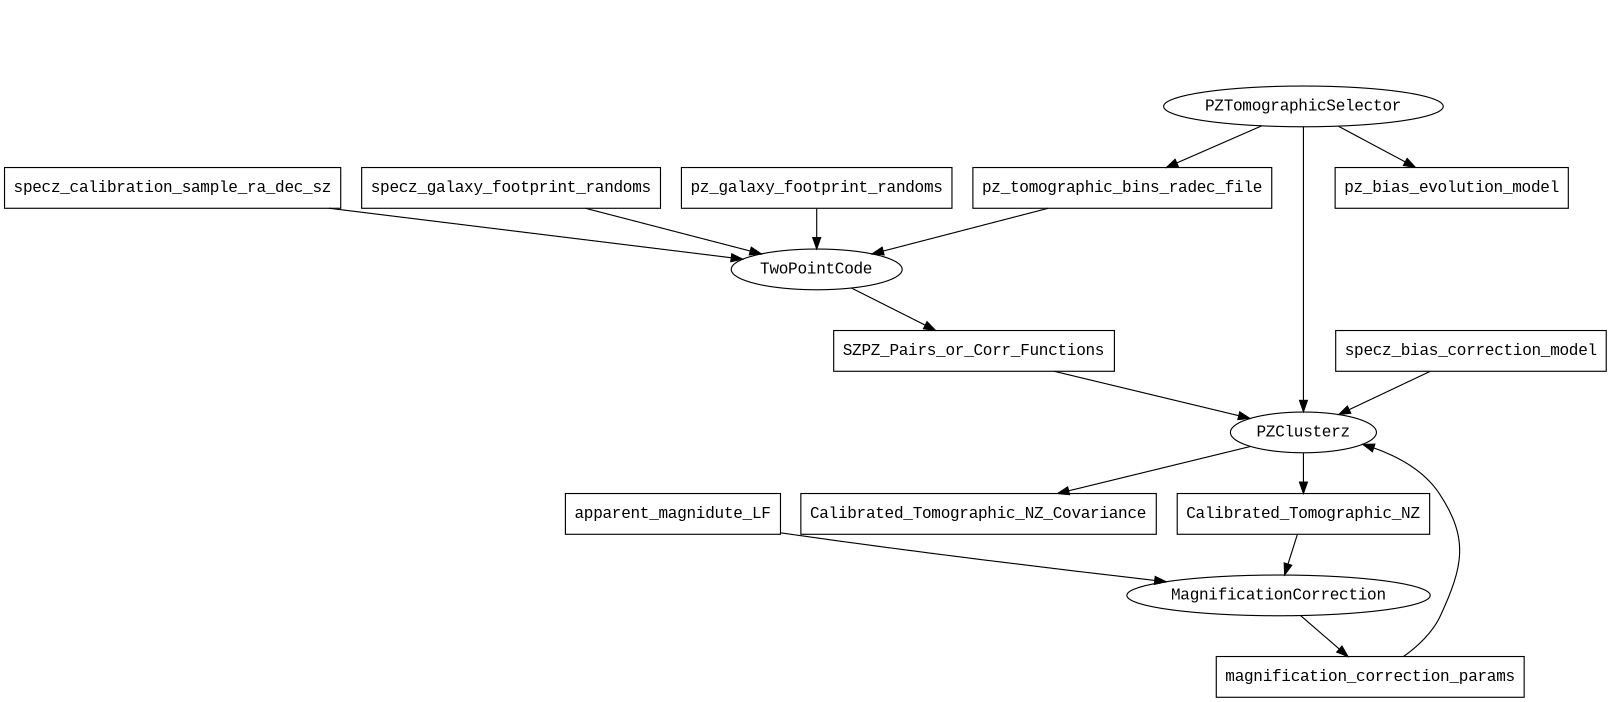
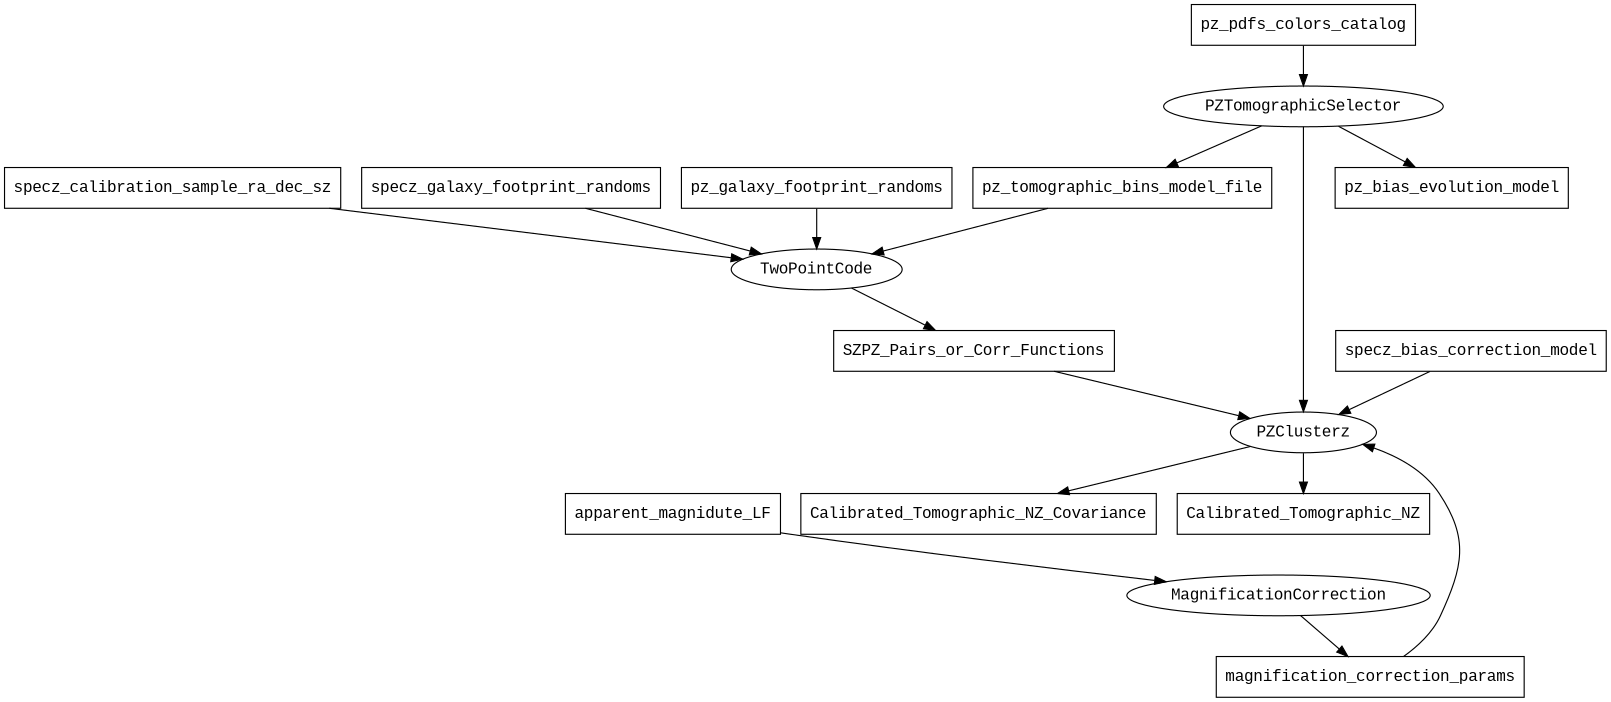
node "pz_pdfs_colors_catalog": added
node "pz_tomographic_bins_radec_file": label "pz_tomographic_bins_radec_file" -> "pz_tomographic_bins_model_file"
edge "Calibrated_Tomographic_NZ" -> "MagnificationCorrection": removed
